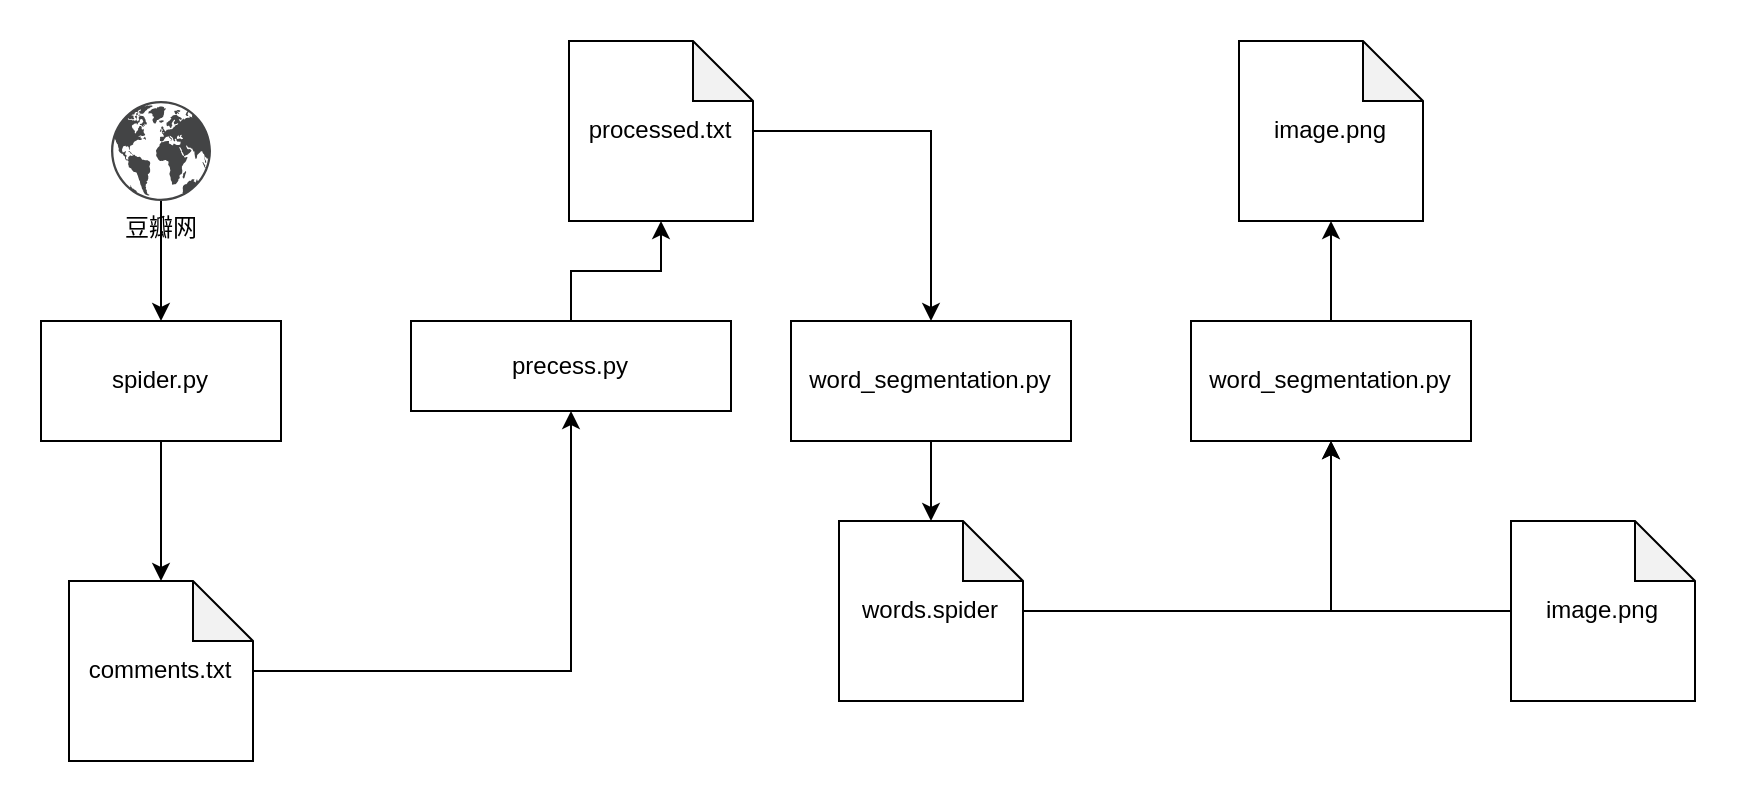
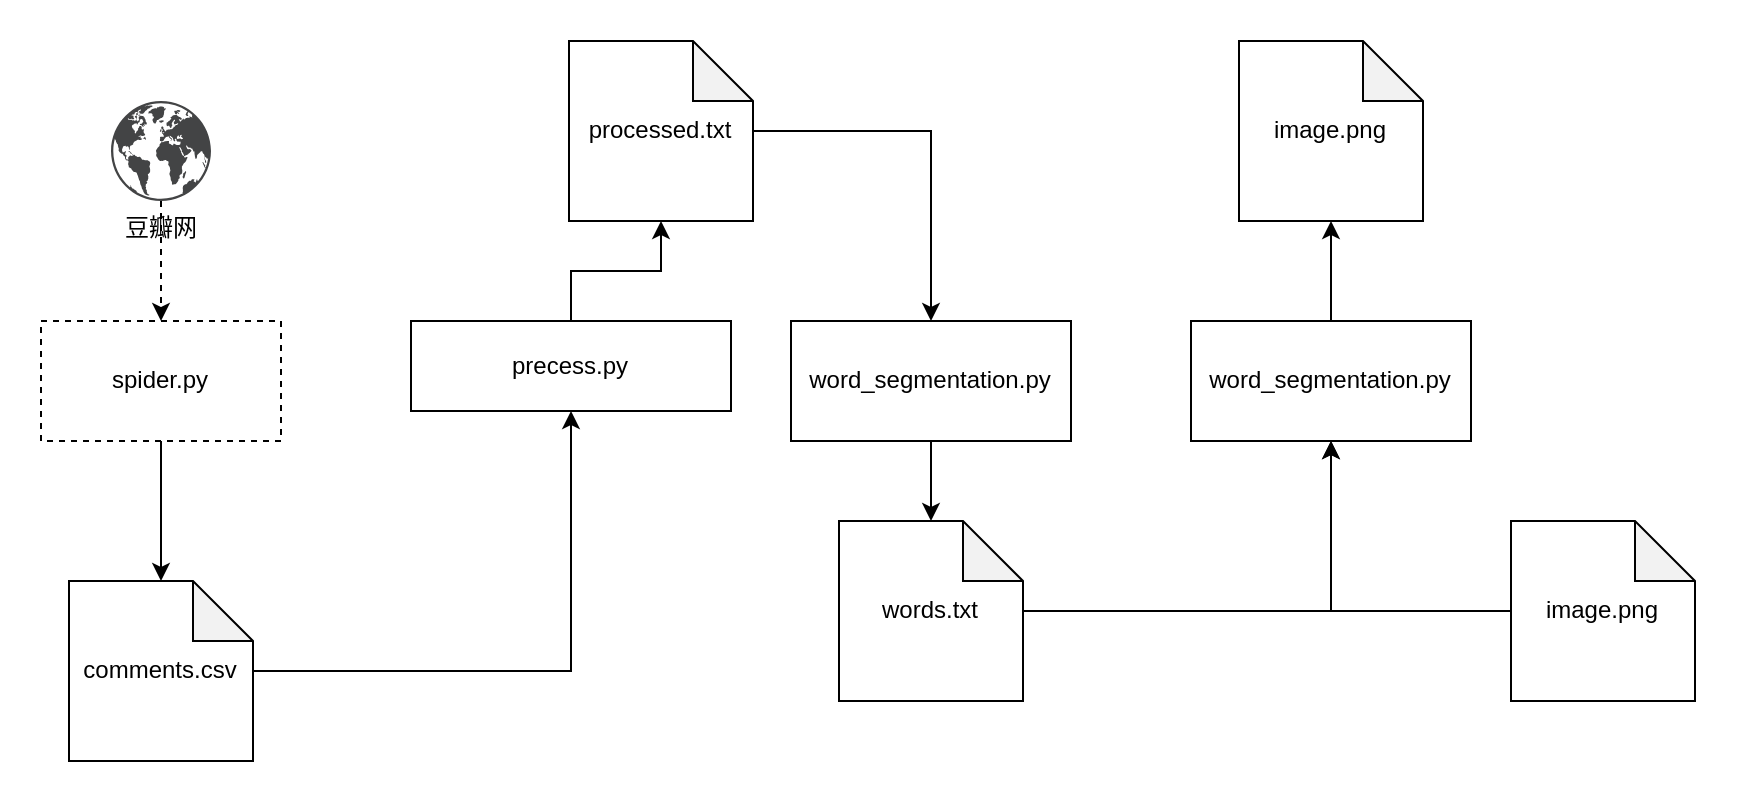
edge "豆瓣网" -> "spider.py": style solid -> dashed
node "spider.py": style solid -> dashed
node "words.spider": label "words.spider" -> "words.txt"
node "comments.txt": label "comments.txt" -> "comments.csv"
